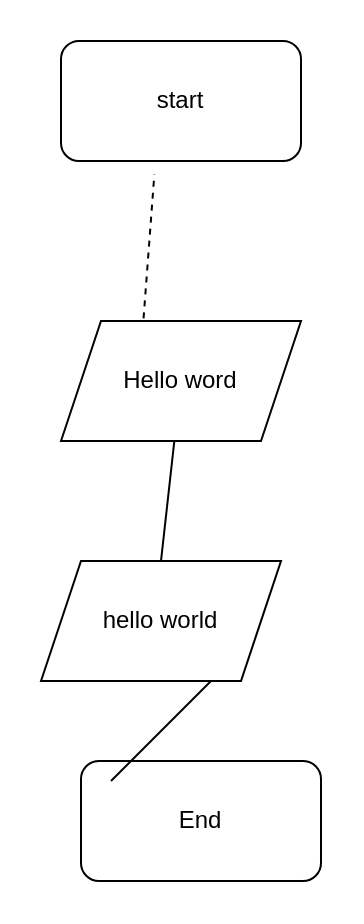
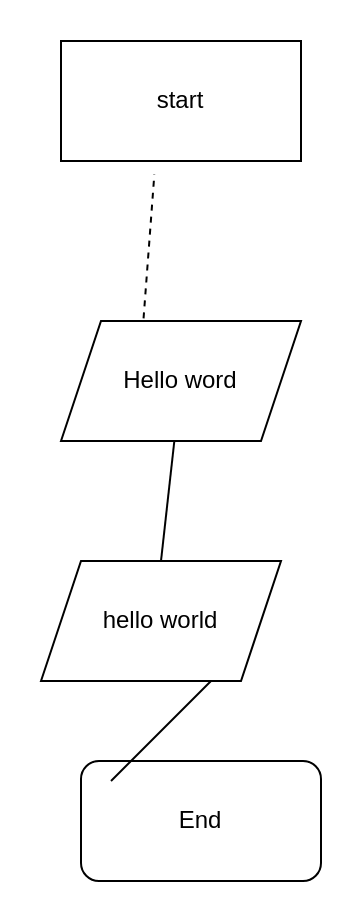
node "start": shape rounded rectangle -> rectangle
